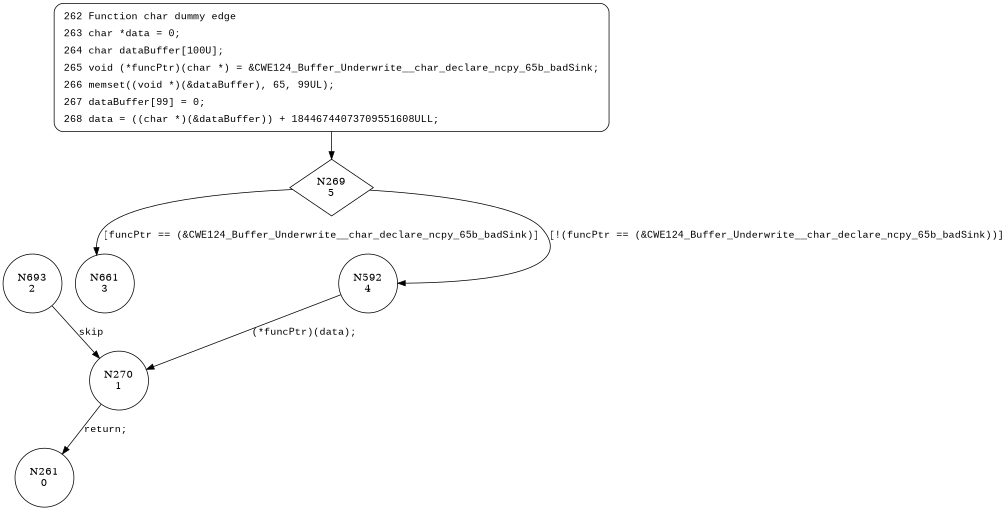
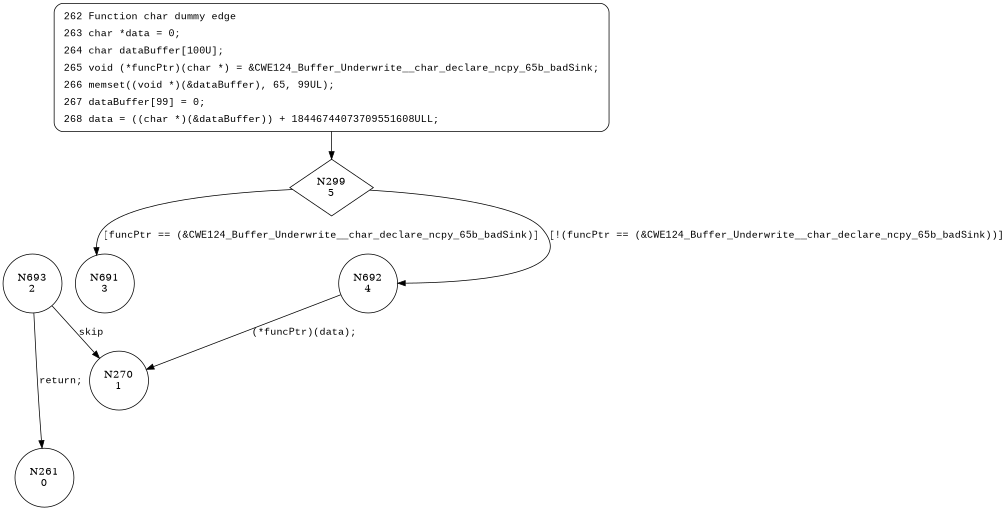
node "N269 5": label "N269 5" -> "N299 5"
node "N661 3": label "N661 3" -> "N691 3"
node "N592 4": label "N592 4" -> "N692 4"
edge "N270 1" -> "N261 0": now "N693 2" -> "N261 0"
